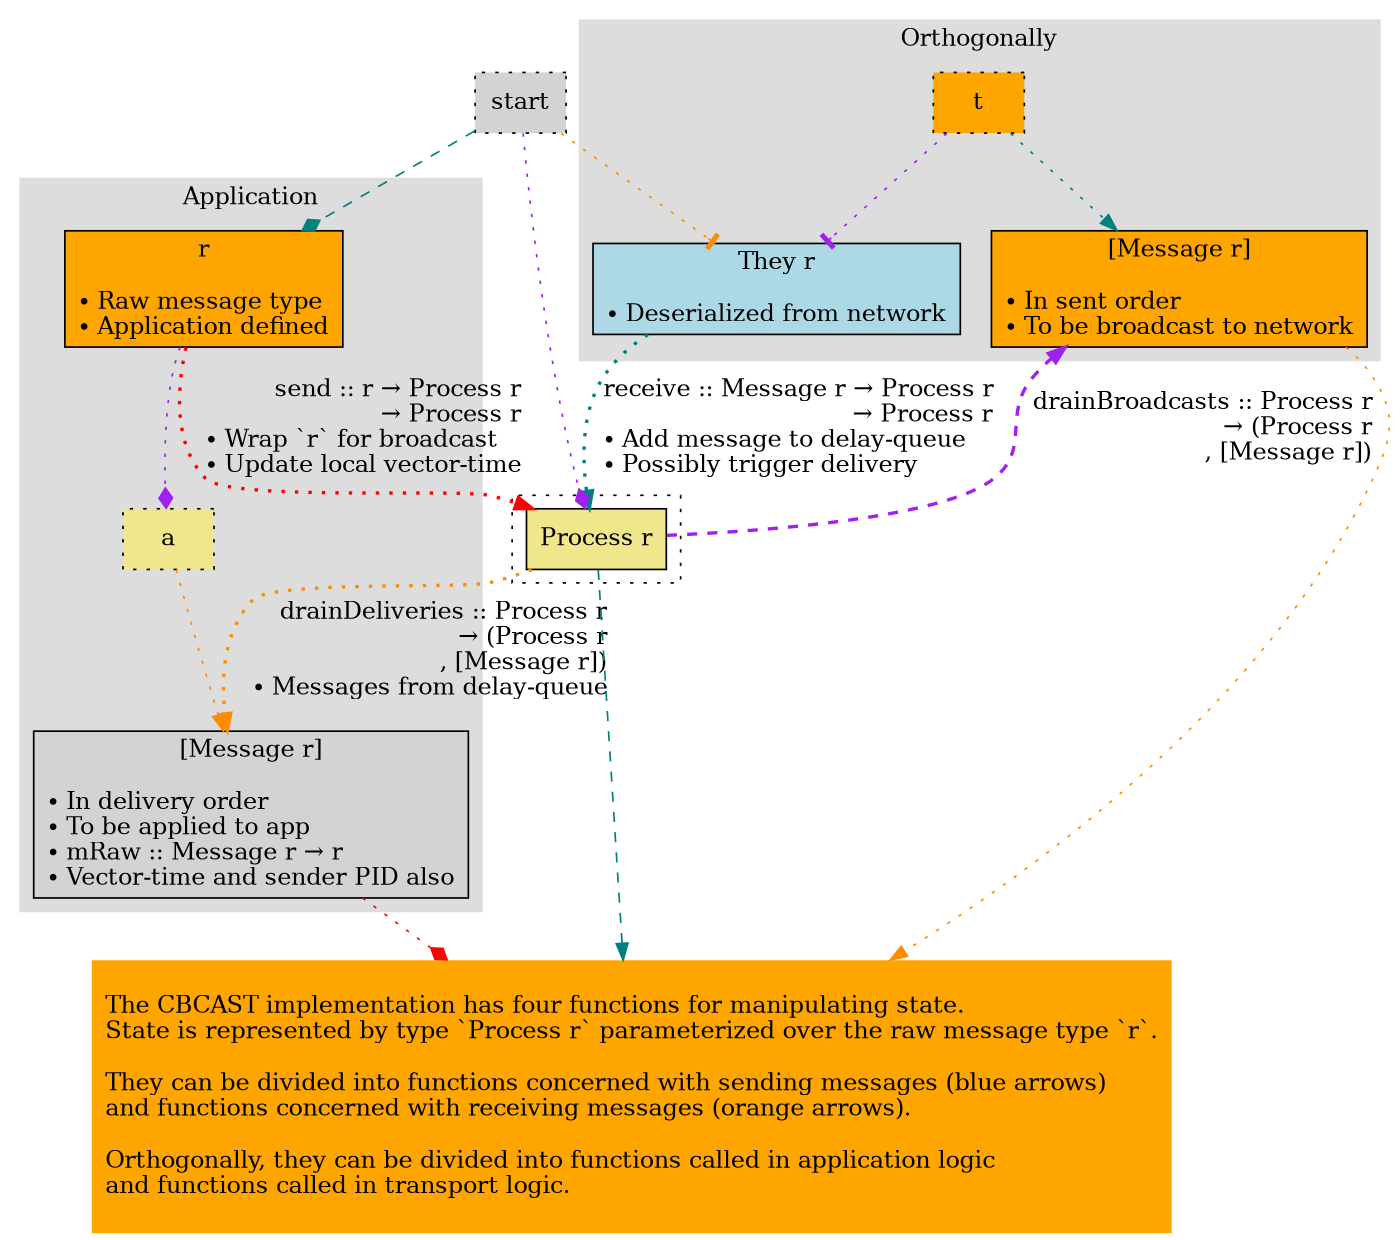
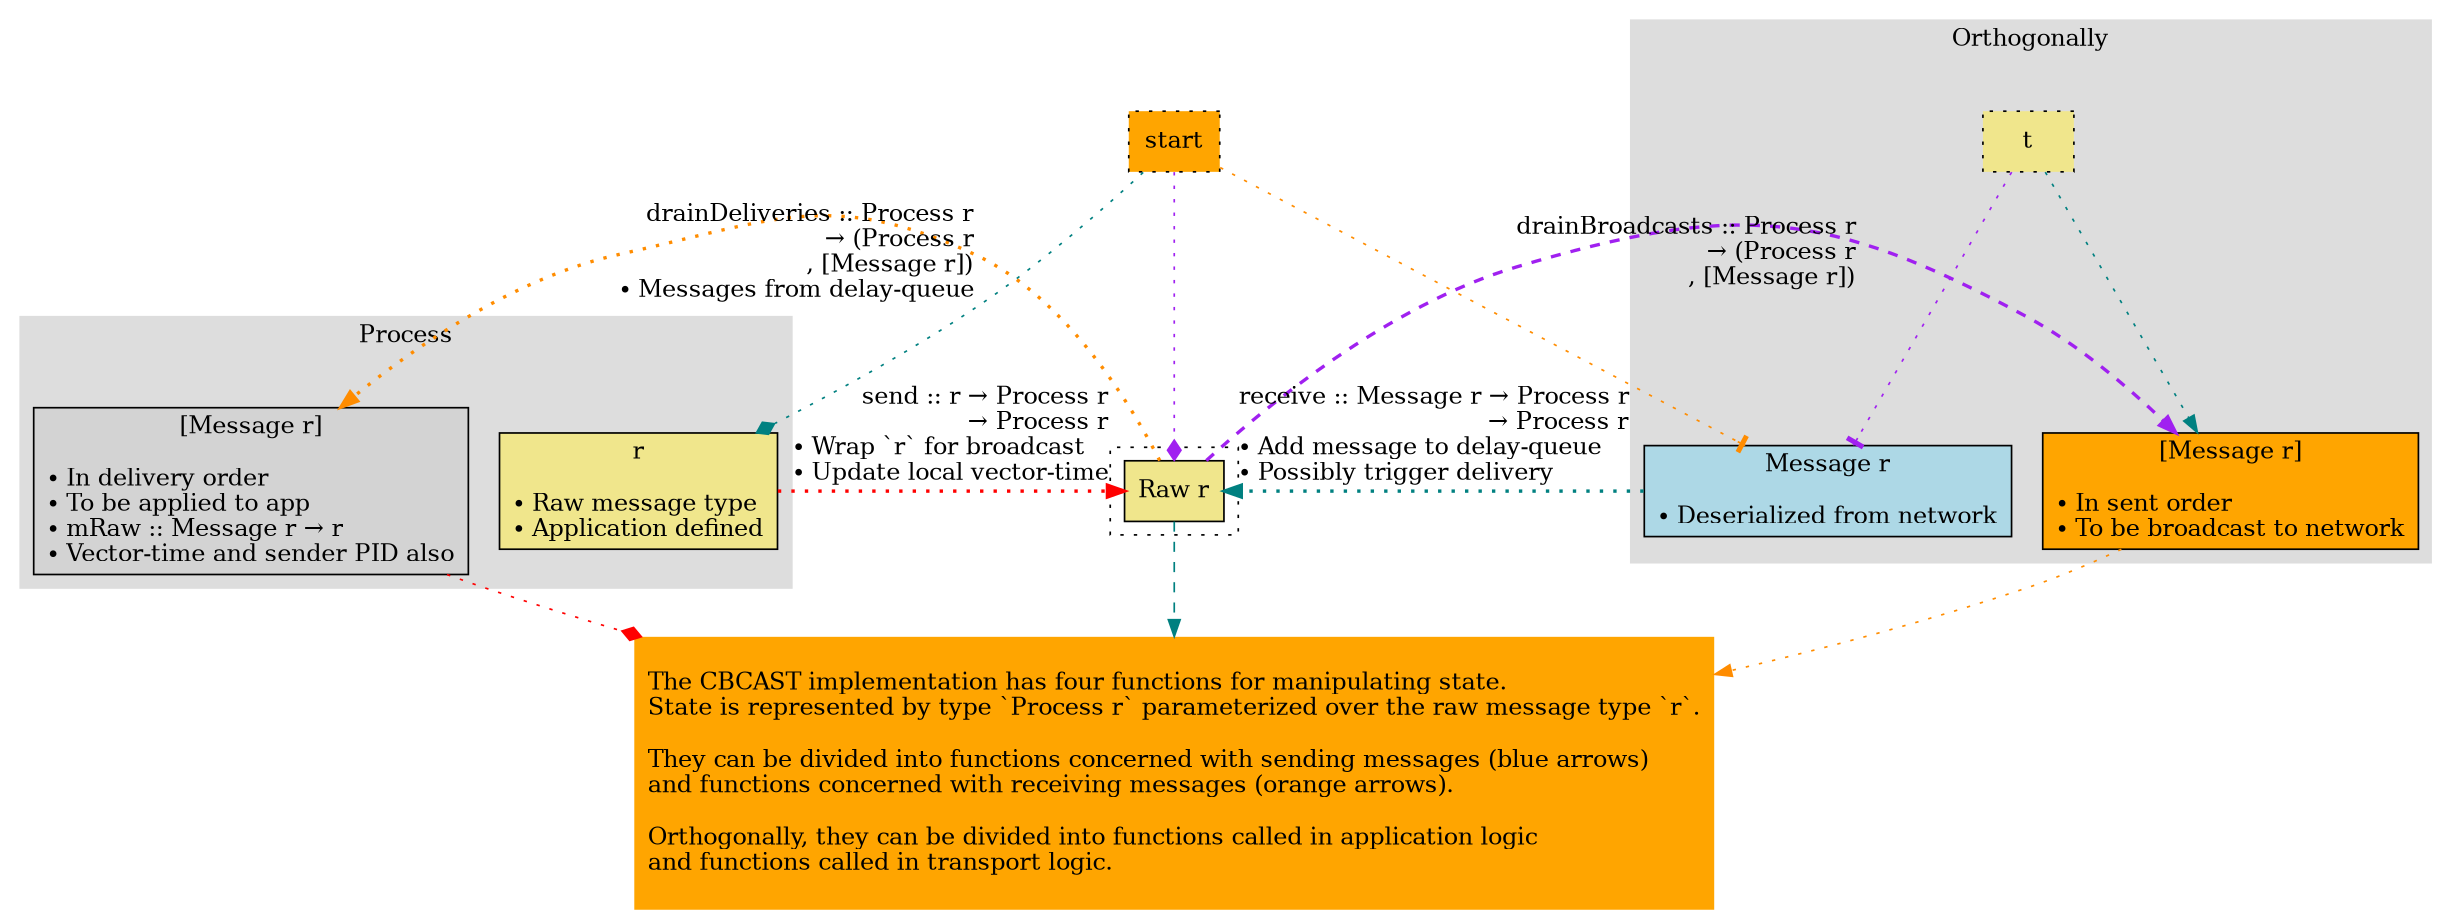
node "start": fillcolor lightgrey -> orange
node "t": fillcolor orange -> khaki
edge "start" -> "r ∙ Raw message type ∙ Application defined": style dashed -> dotted
cluster "Application": label "Application" -> "Process"
node "r ∙ Raw message type ∙ Application defined": fillcolor orange -> khaki
node "They r ∙ Deserialized from network": label "They r ∙ Deserialized from network" -> "Message r ∙ Deserialized from network"
node "a": removed
node "Process r": label "Process r" -> "Raw r"
